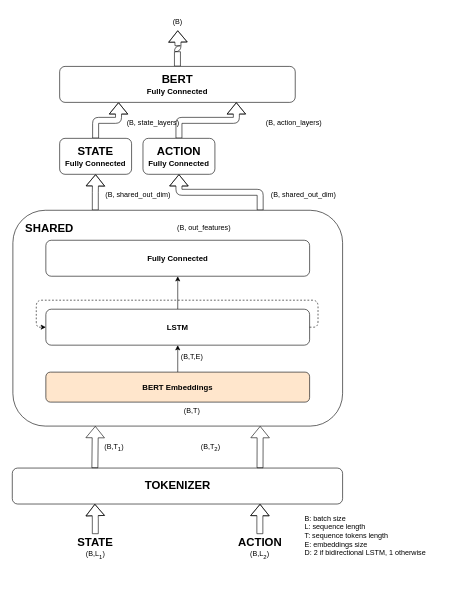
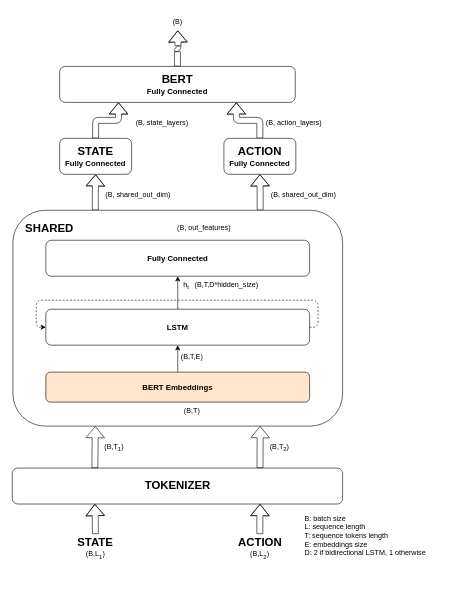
node "(B, state_layers)": moved (153, 123) -> (162, 123)
node "ACTION Fully Connected": moved (179, 156) -> (260, 156)
node "ht (B,T,D*hidden_size)": added
node "(B,T2)": moved (211, 447) -> (280, 447)
